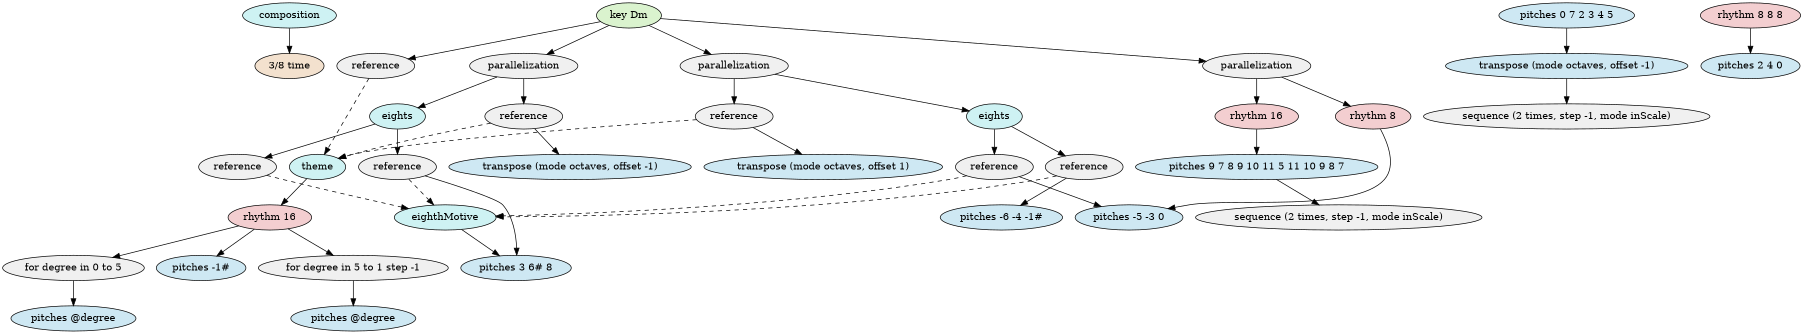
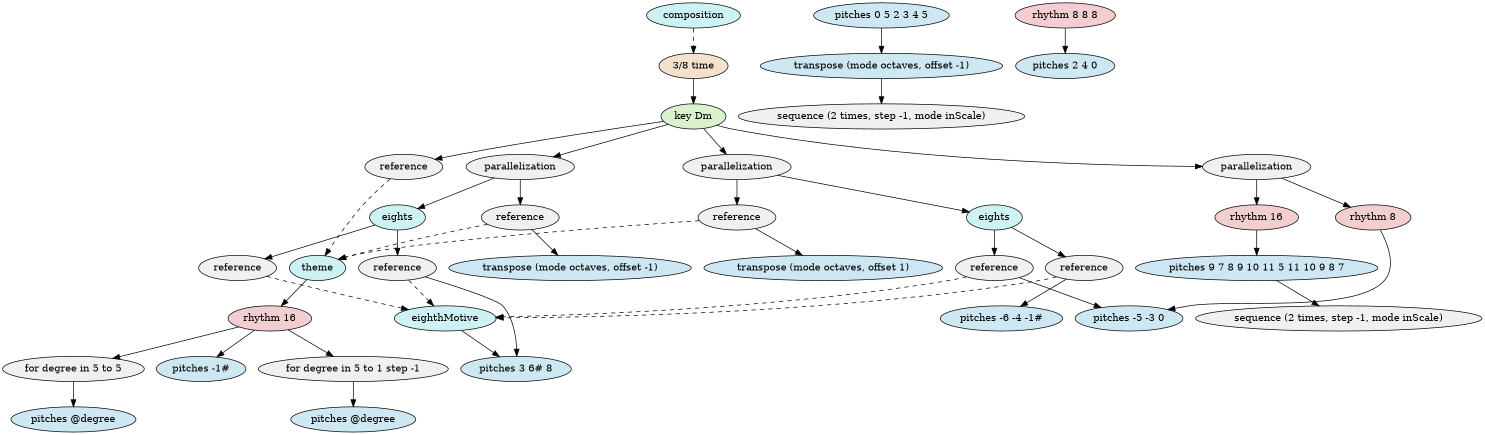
node "pitches 0 7 2 3 4 5": label "pitches 0 7 2 3 4 5" -> "pitches 0 5 2 3 4 5"
edge "composition" -> "3/8 time": style solid -> dashed
edge "3/8 time" -> "key Dm": added
node "for degree in 0 to 5": label "for degree in 0 to 5" -> "for degree in 5 to 5"
